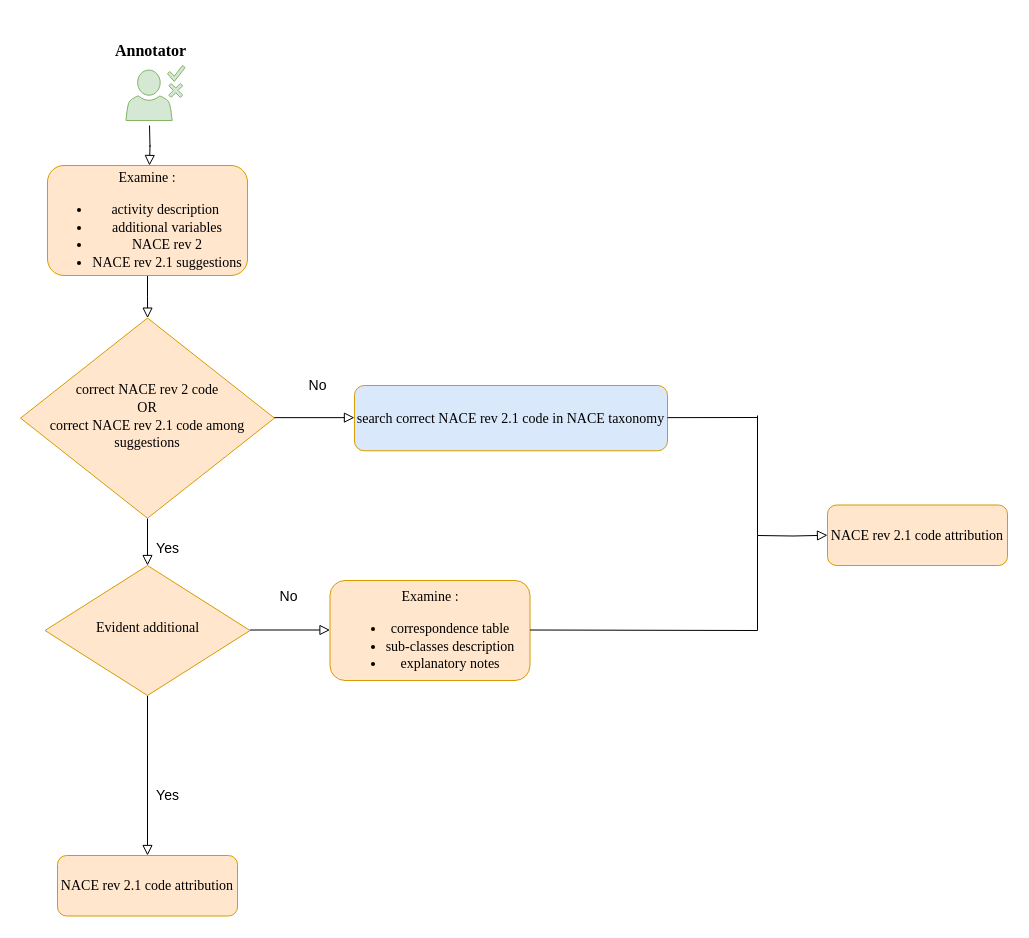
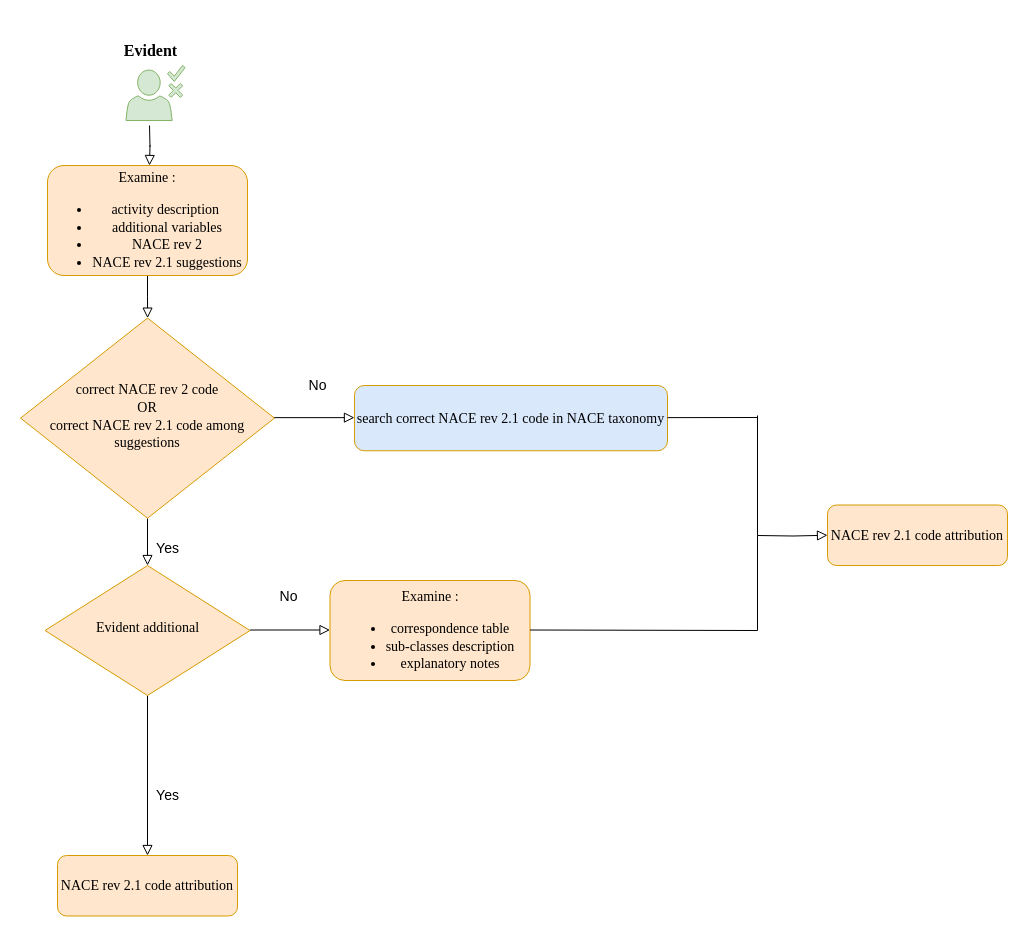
node "Annotator": label "Annotator" -> "Evident"
